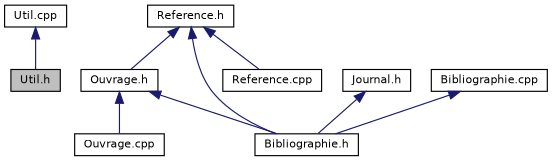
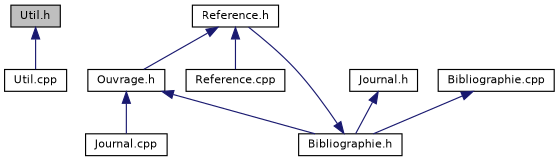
edge "Util.h" -> "Util.cpp": reversed
edge "Bibliographie.h" -> "Reference.h": reversed
node "Ouvrage.cpp": label "Ouvrage.cpp" -> "Journal.cpp"
